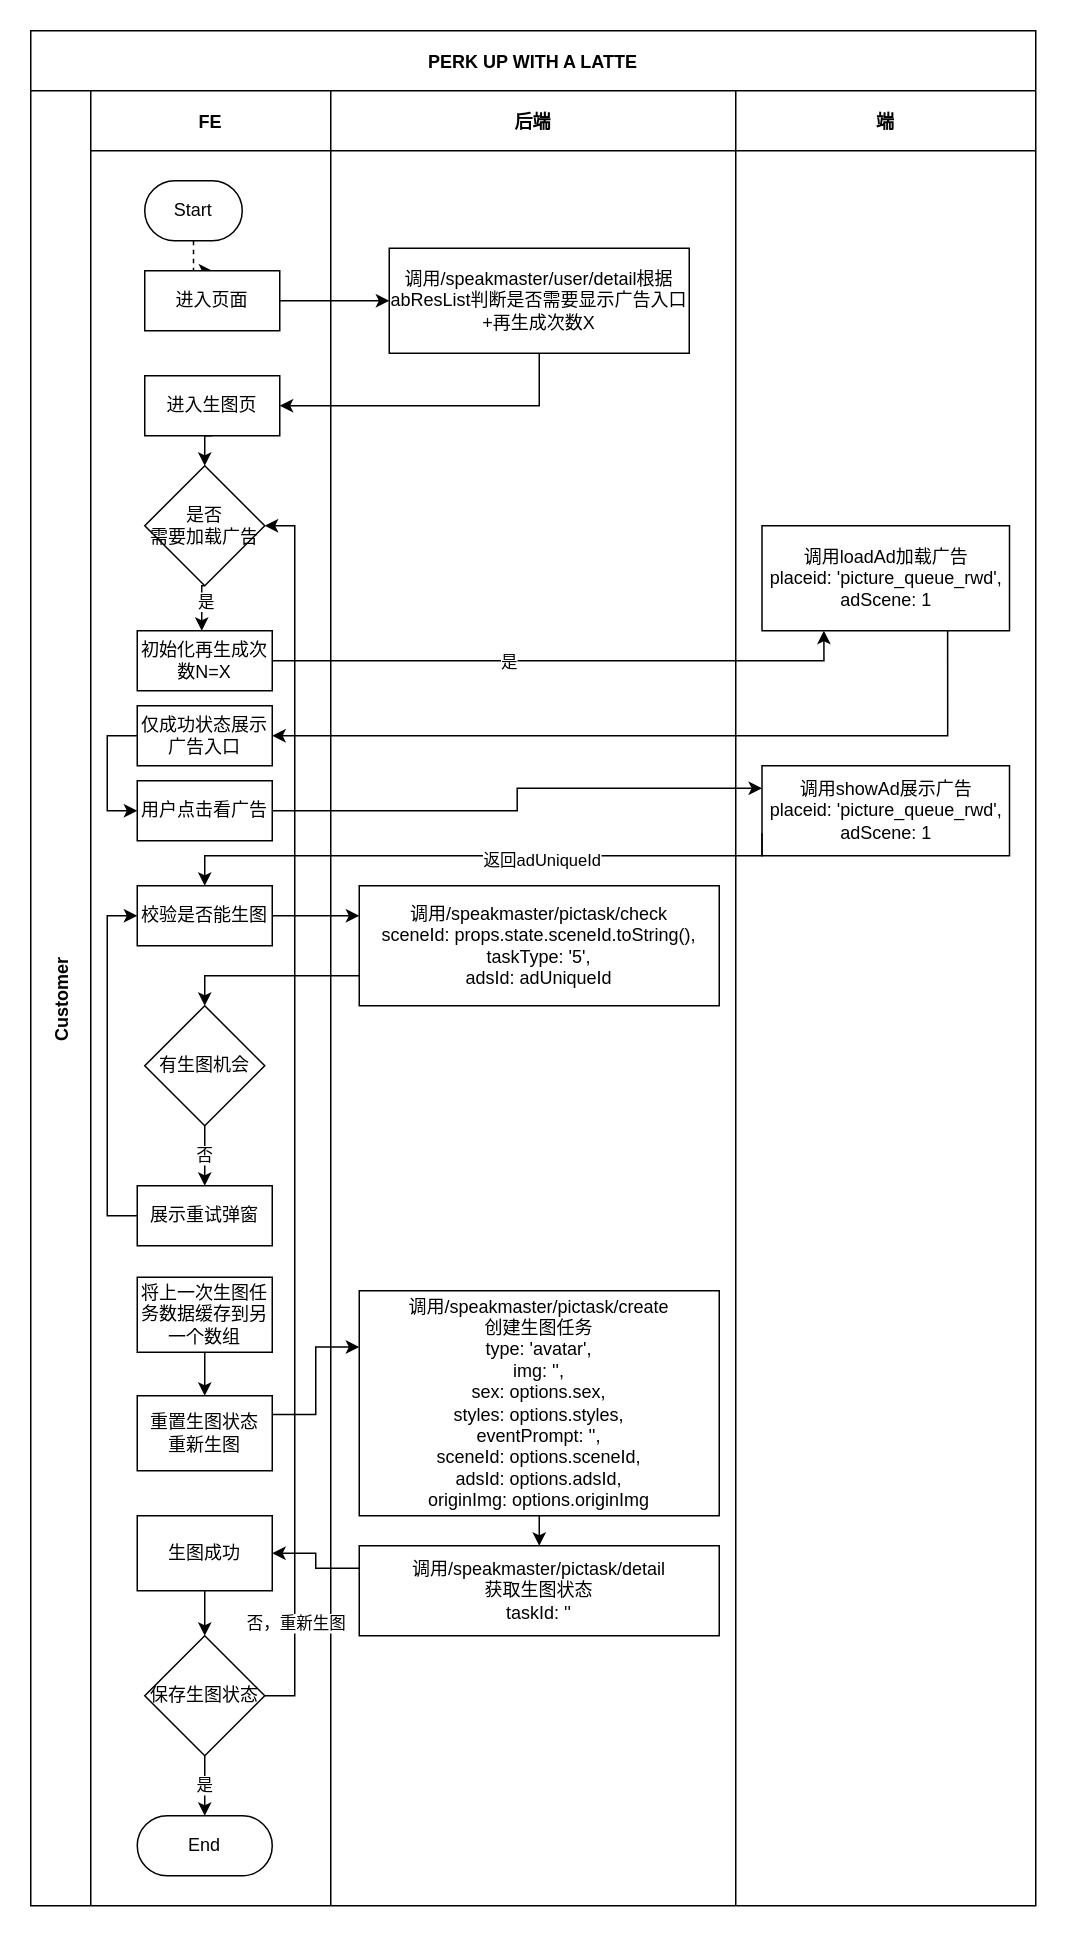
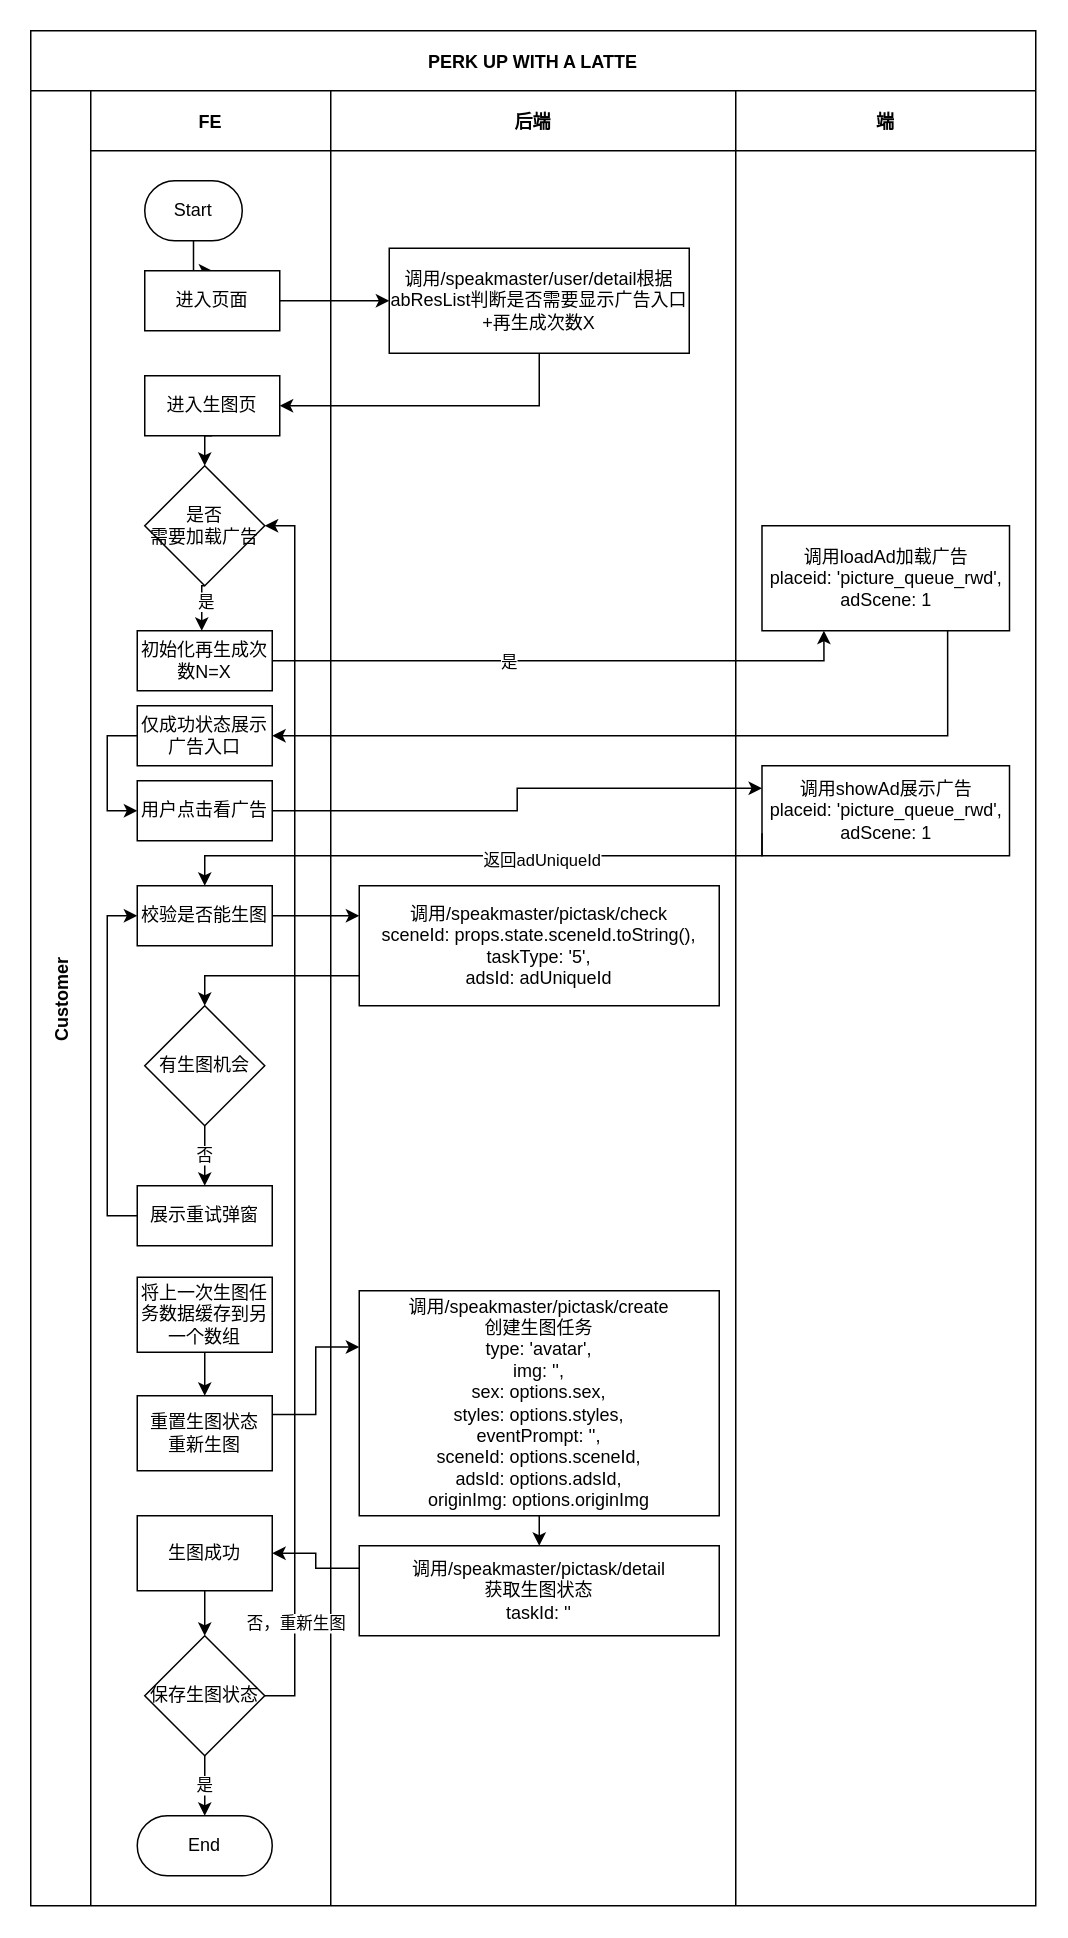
edge "Start" -> "进入页面": style dashed -> solid
